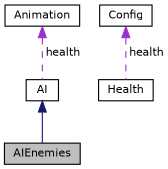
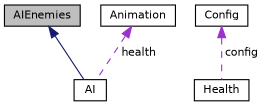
edge "Health" -> "Config": label " health" -> " config"
edge "AIEnemies" -> "AI": reversed
